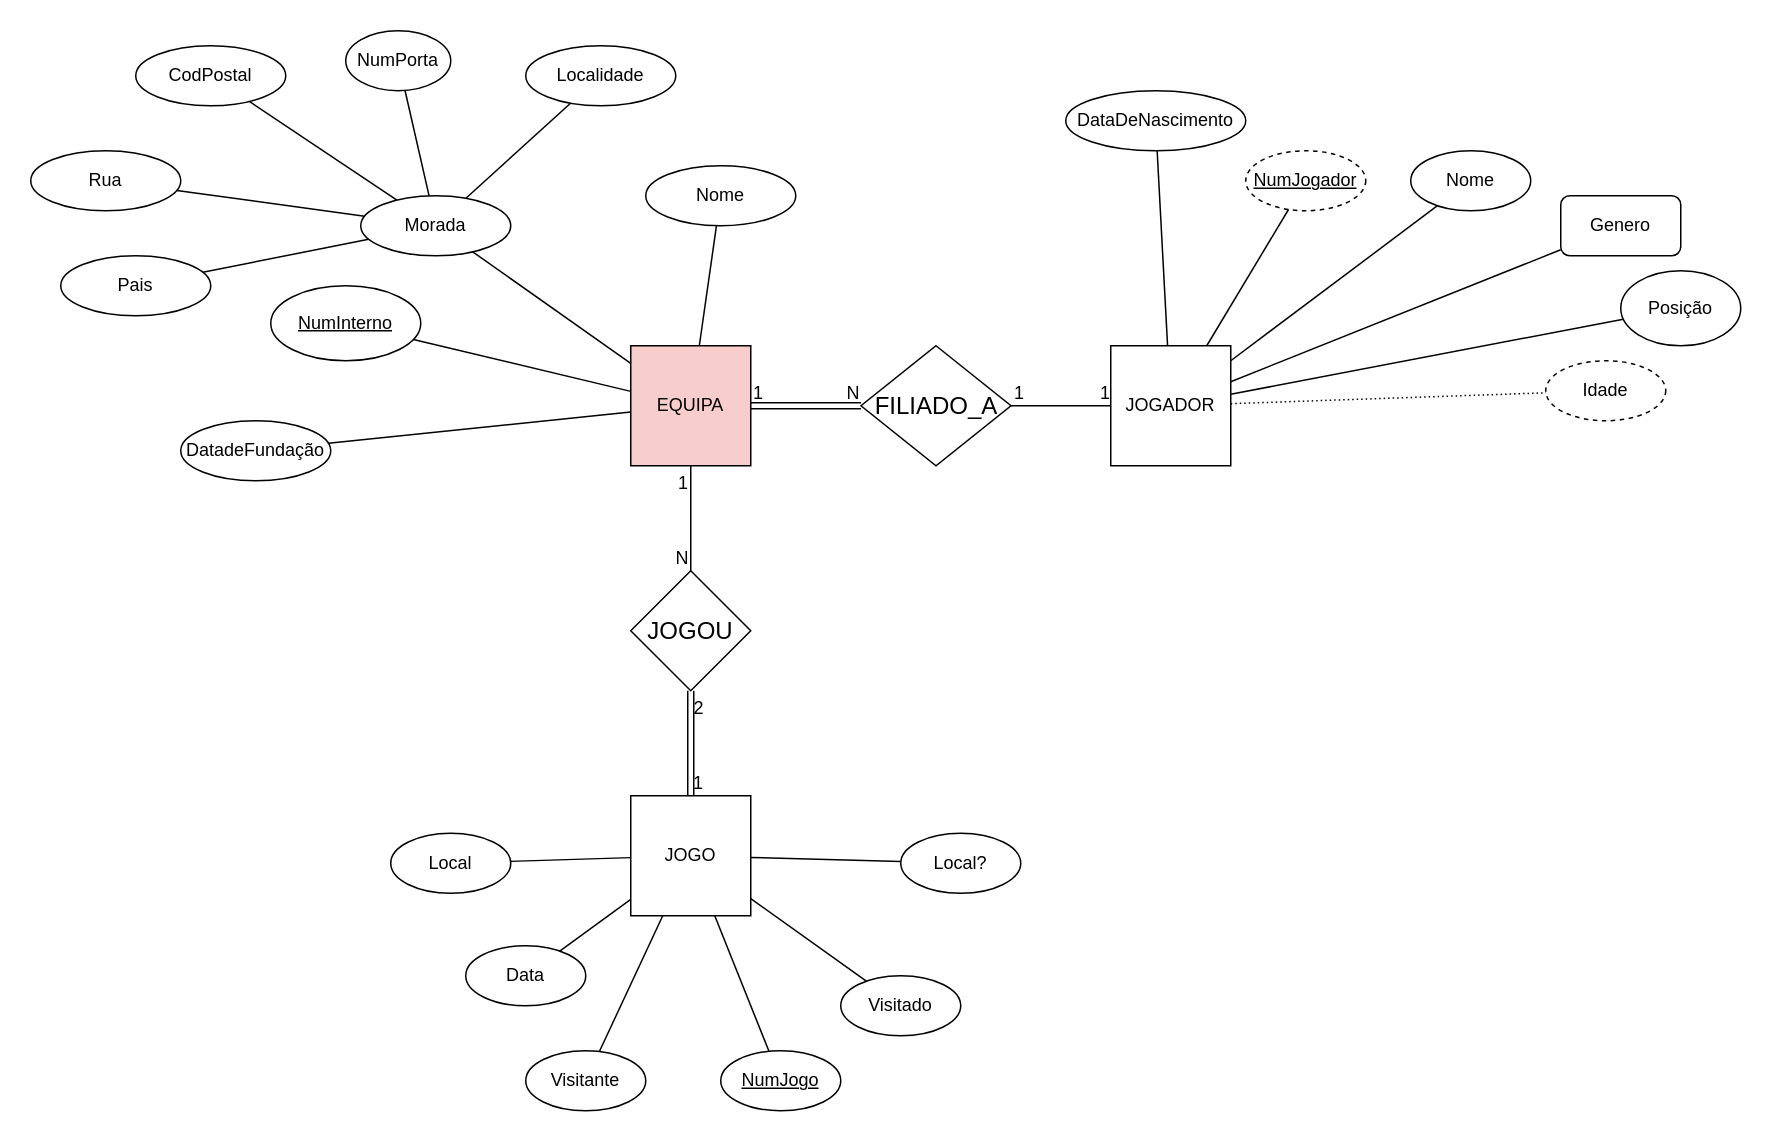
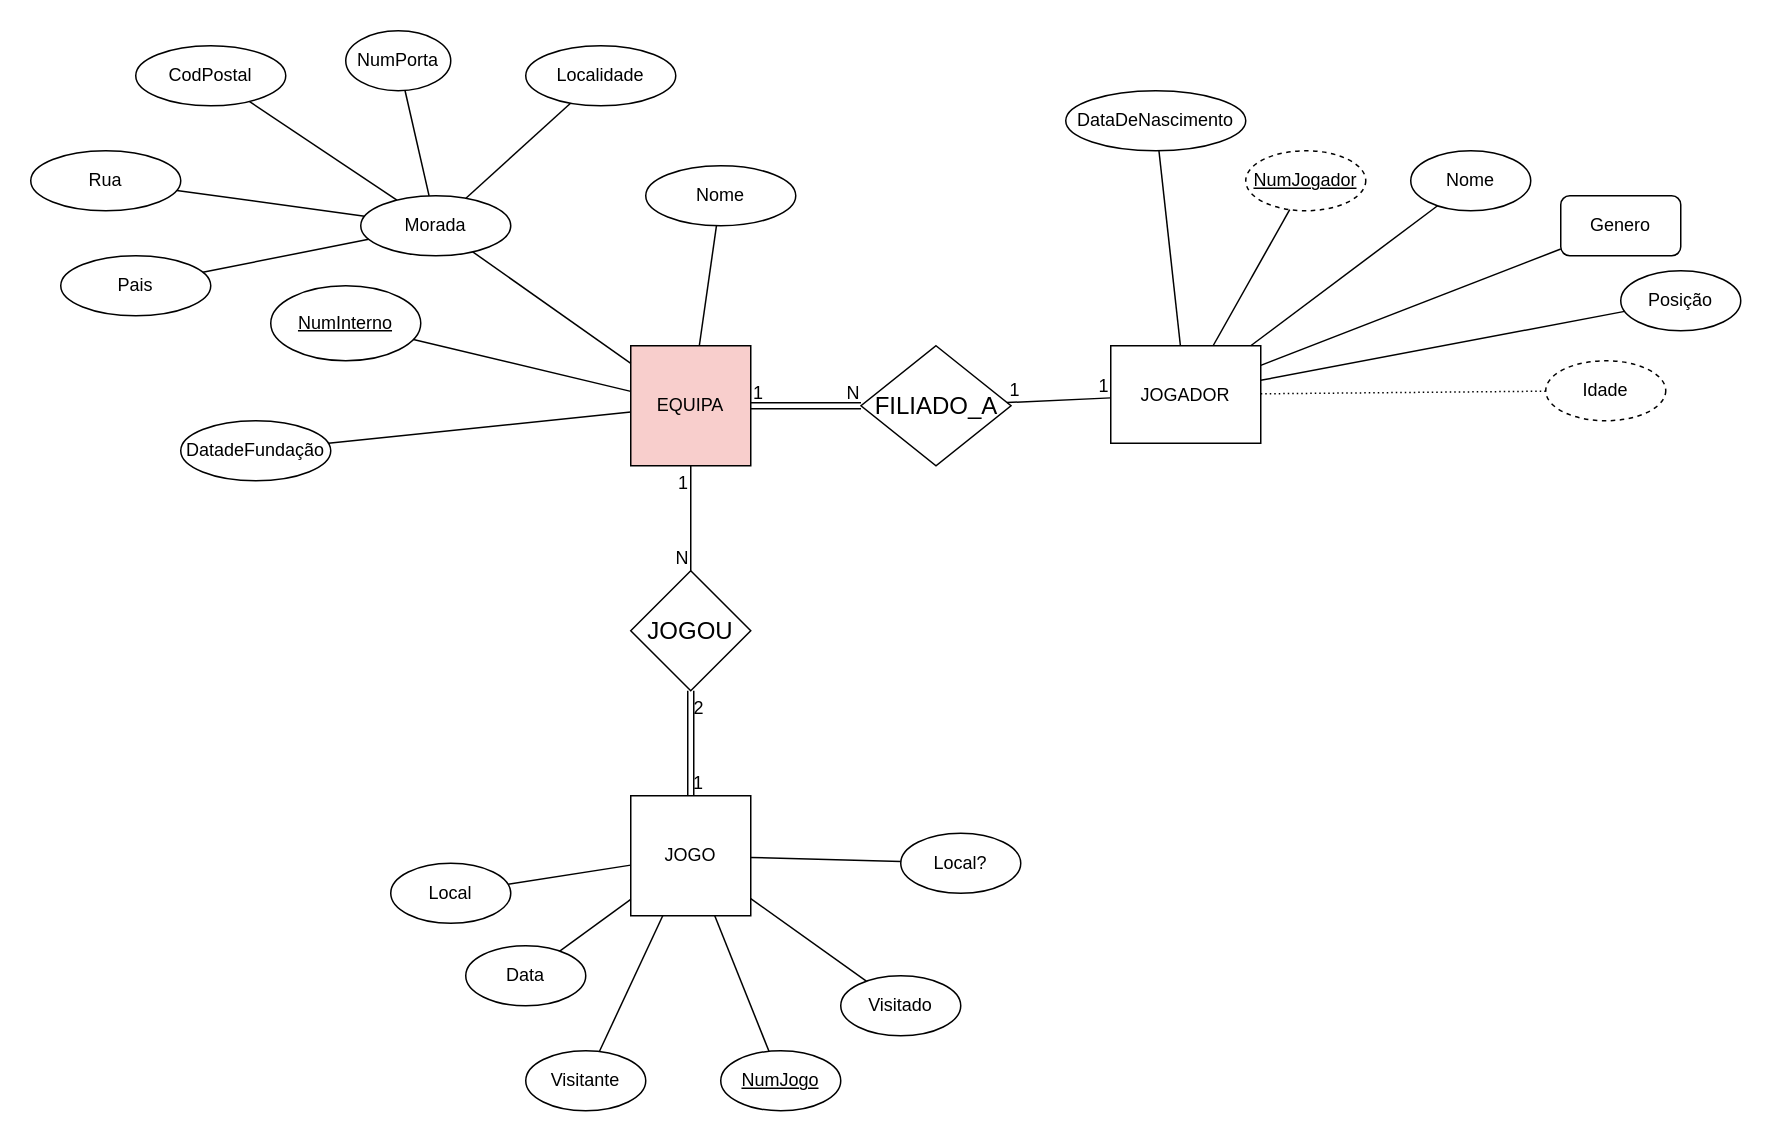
node "Posição": size 120x75 -> 120x60
node "JOGADOR": size 120x120 -> 150x98
node "Local": moved (451, 863) -> (451, 893)
